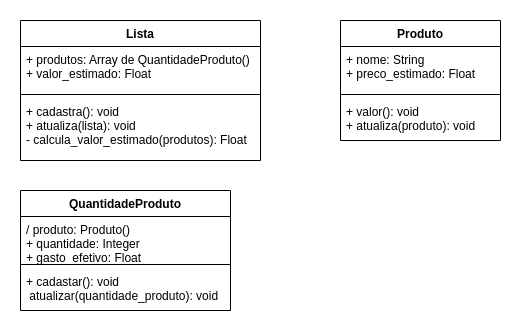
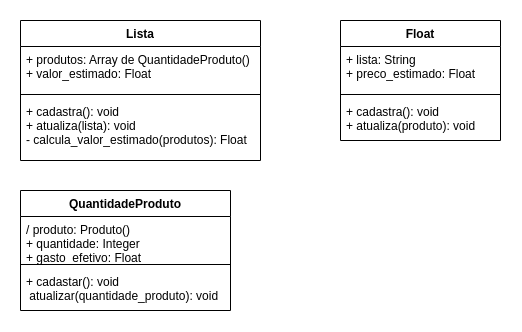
node "Produto": label "Produto" -> "Float"
node "+ nome: String + preco_estimado: Float": label "+ nome: String + preco_estimado: Float" -> "+ lista: String + preco_estimado: Float"
node "+ valor(): void + atualiza(produto): void": label "+ valor(): void + atualiza(produto): void" -> "+ cadastra(): void + atualiza(produto): void"
